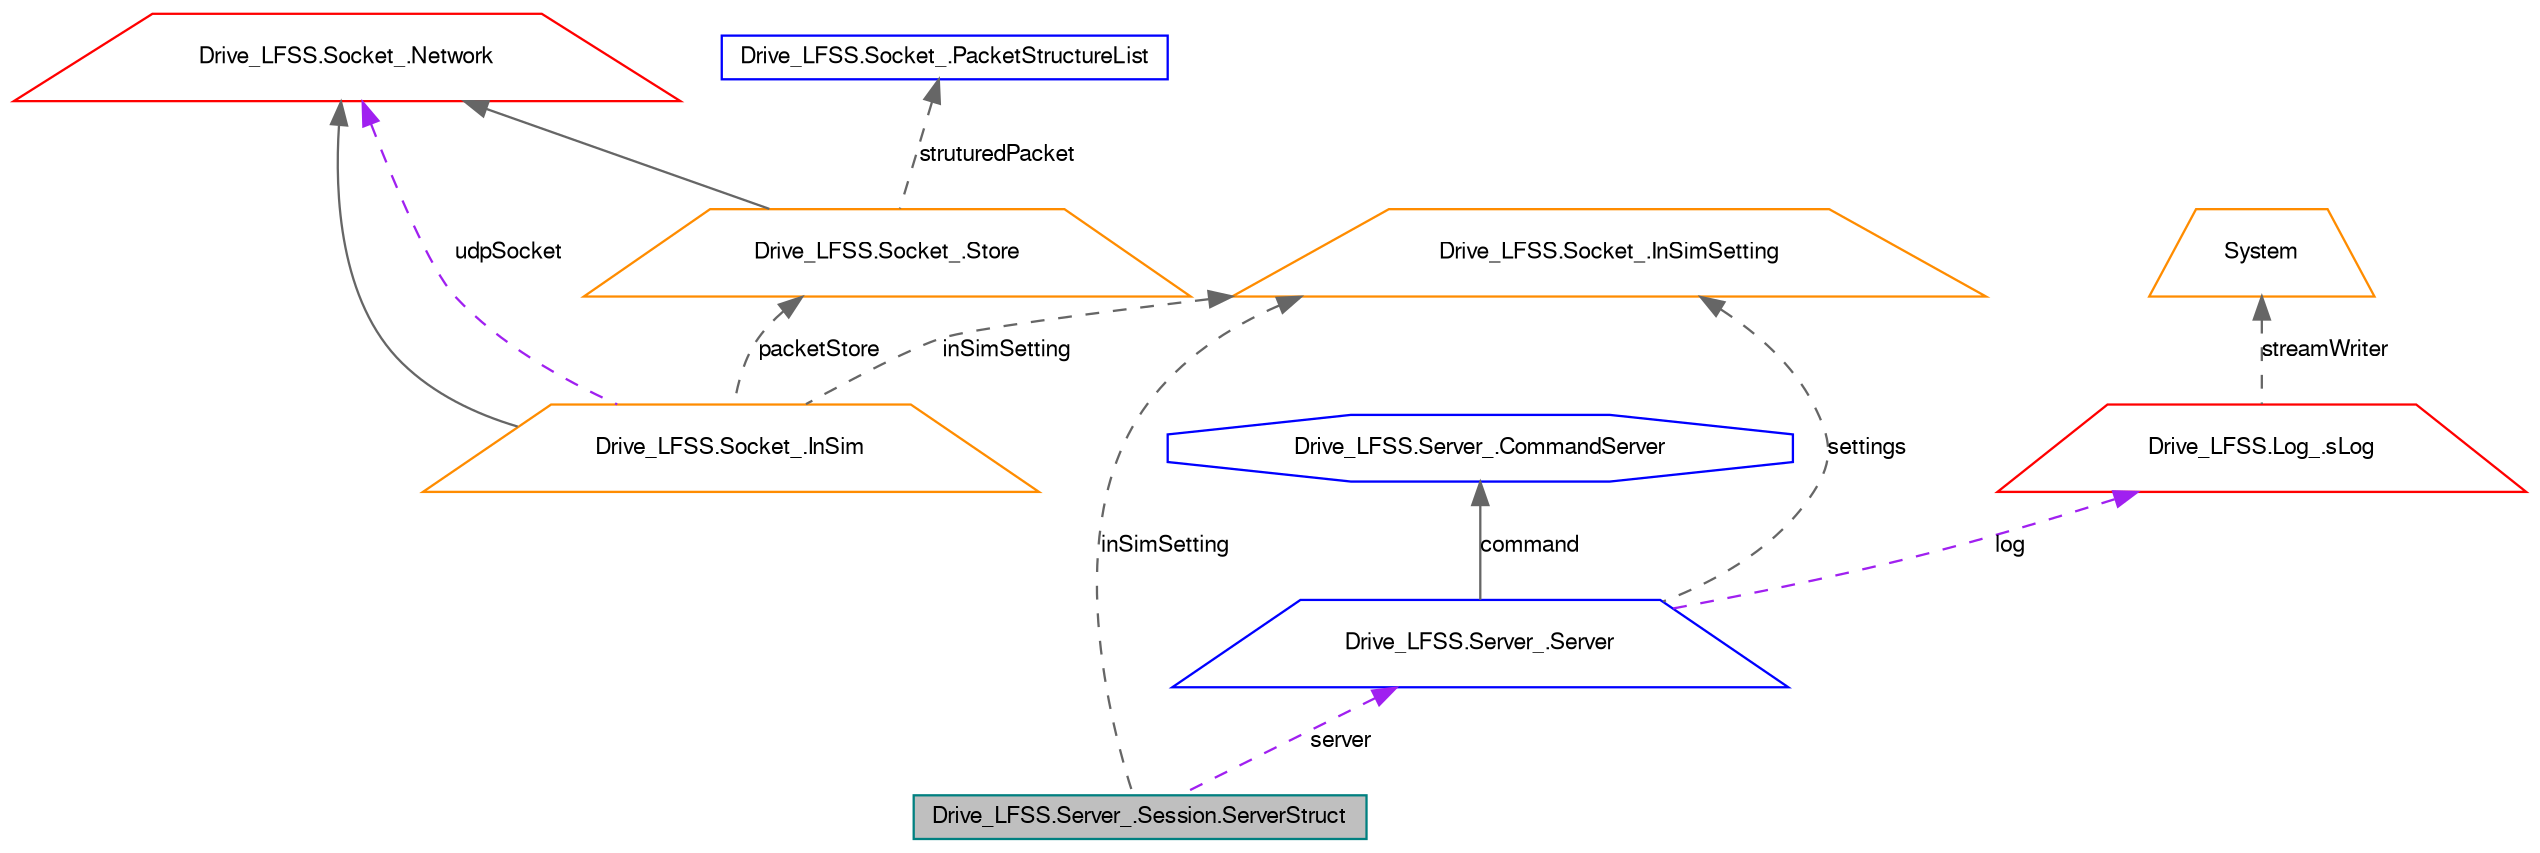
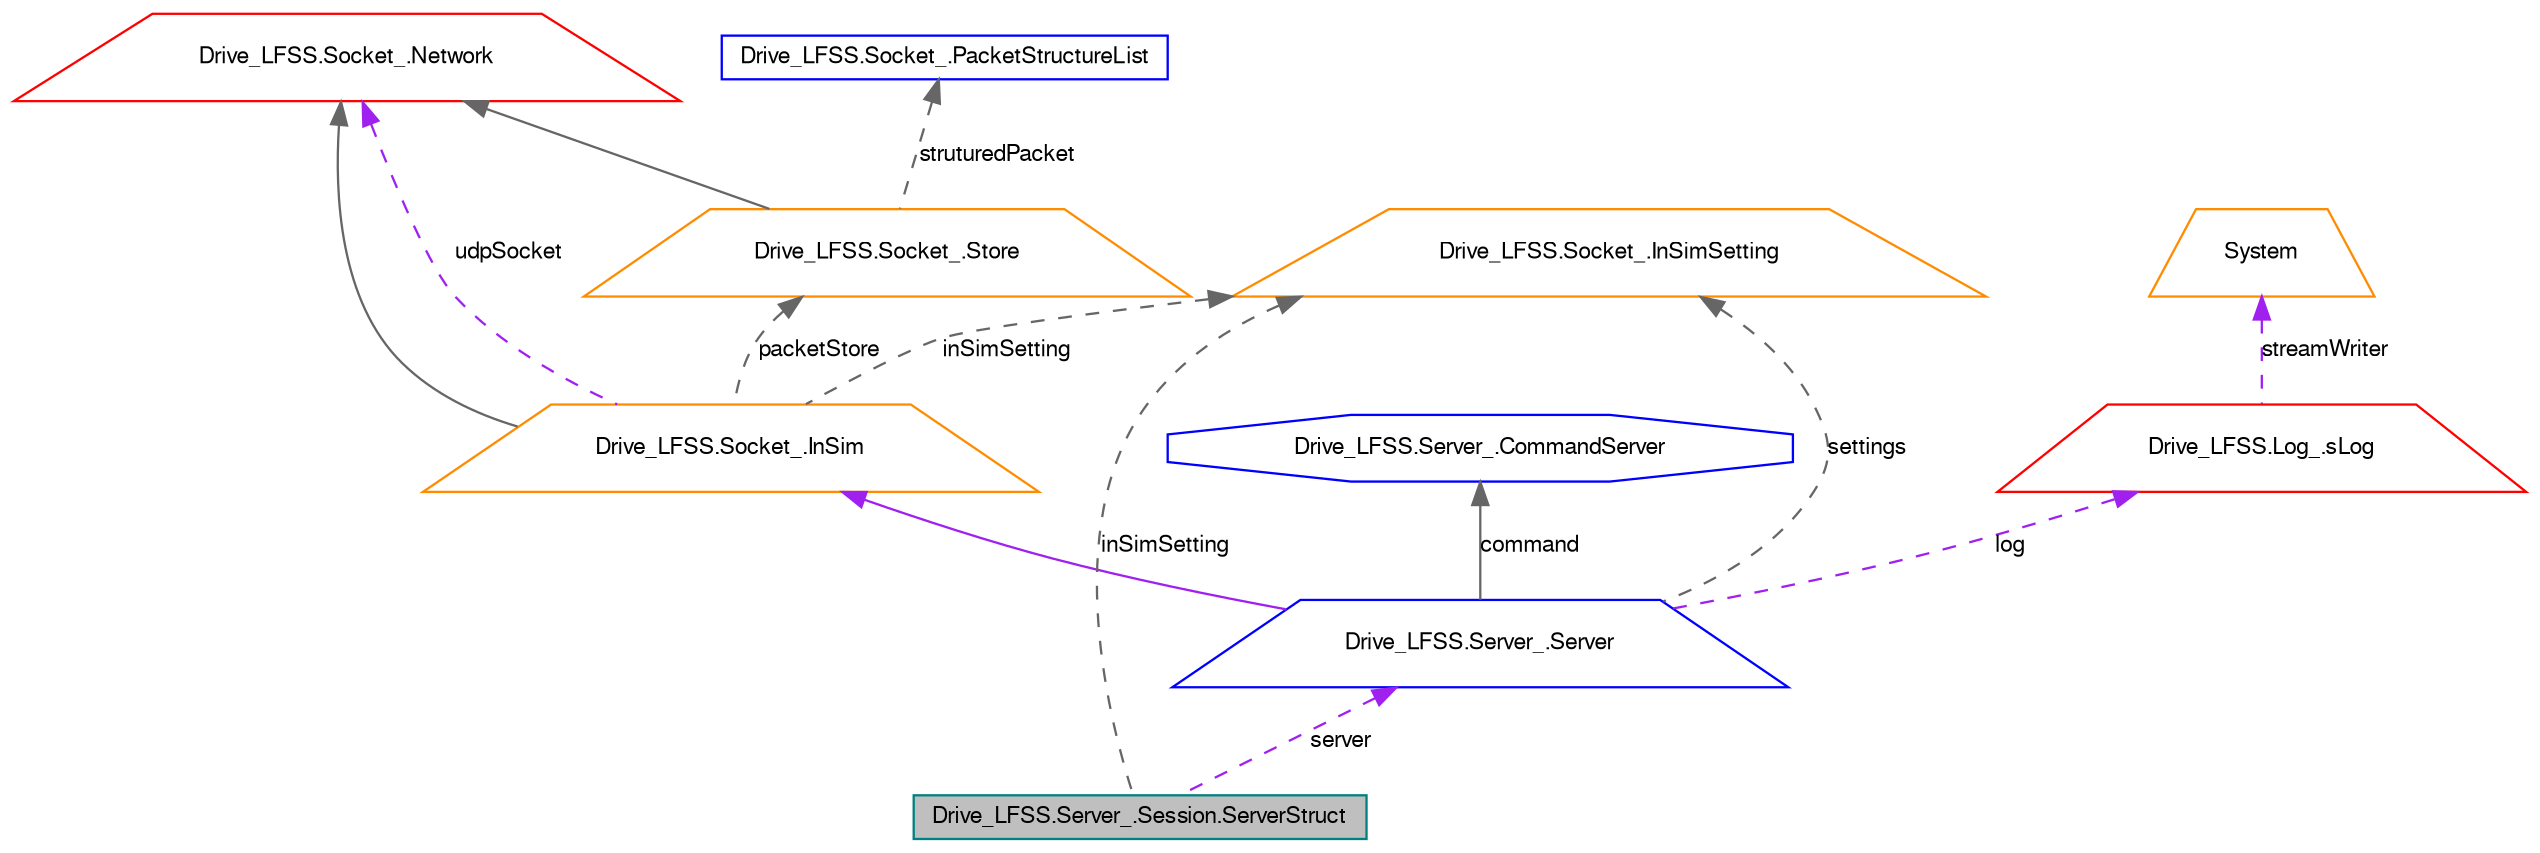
edge "Drive_LFSS.Log_.sLog" -> "System": color gray40 -> purple
edge "Drive_LFSS.Server_.Server" -> "Drive_LFSS.Socket_.InSim": added
